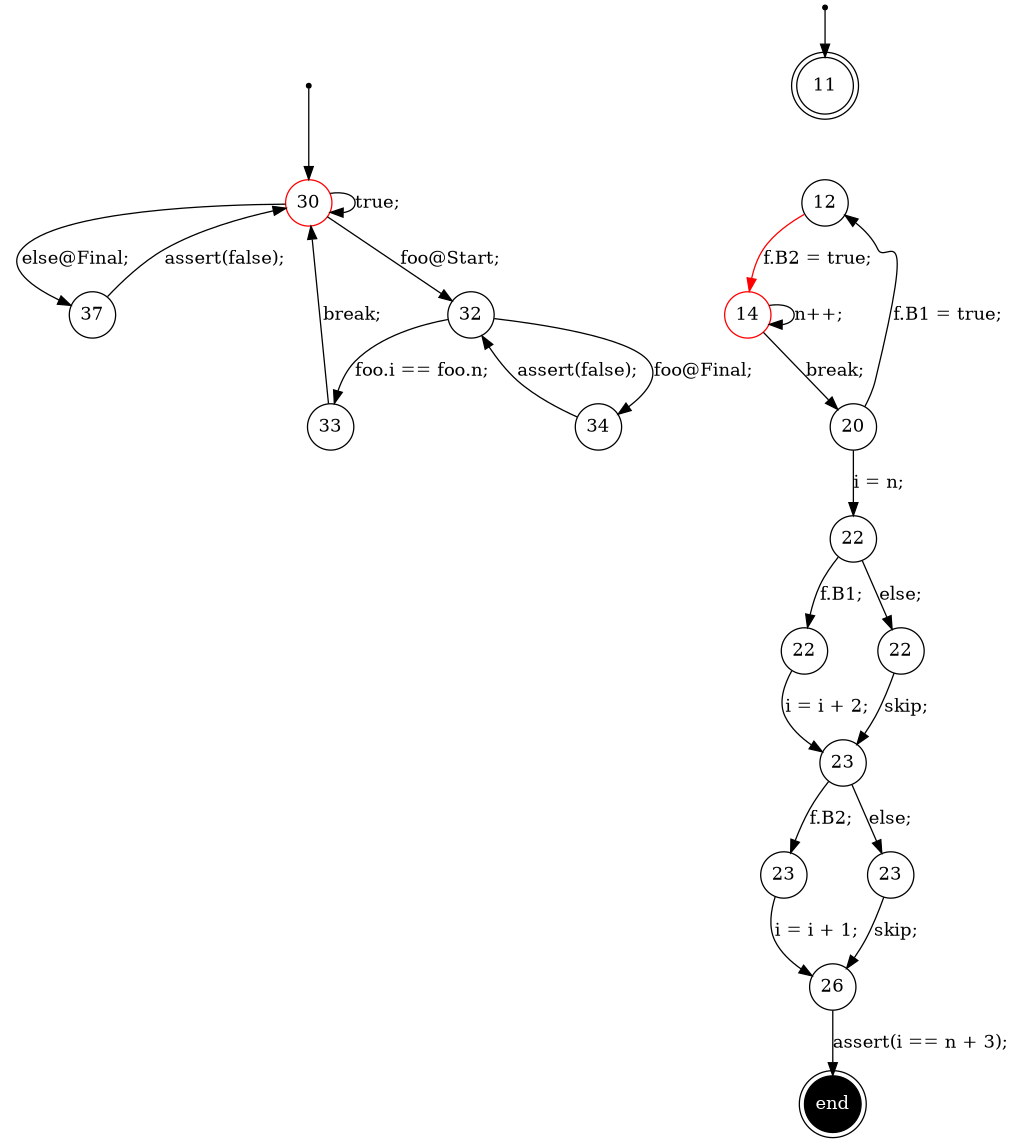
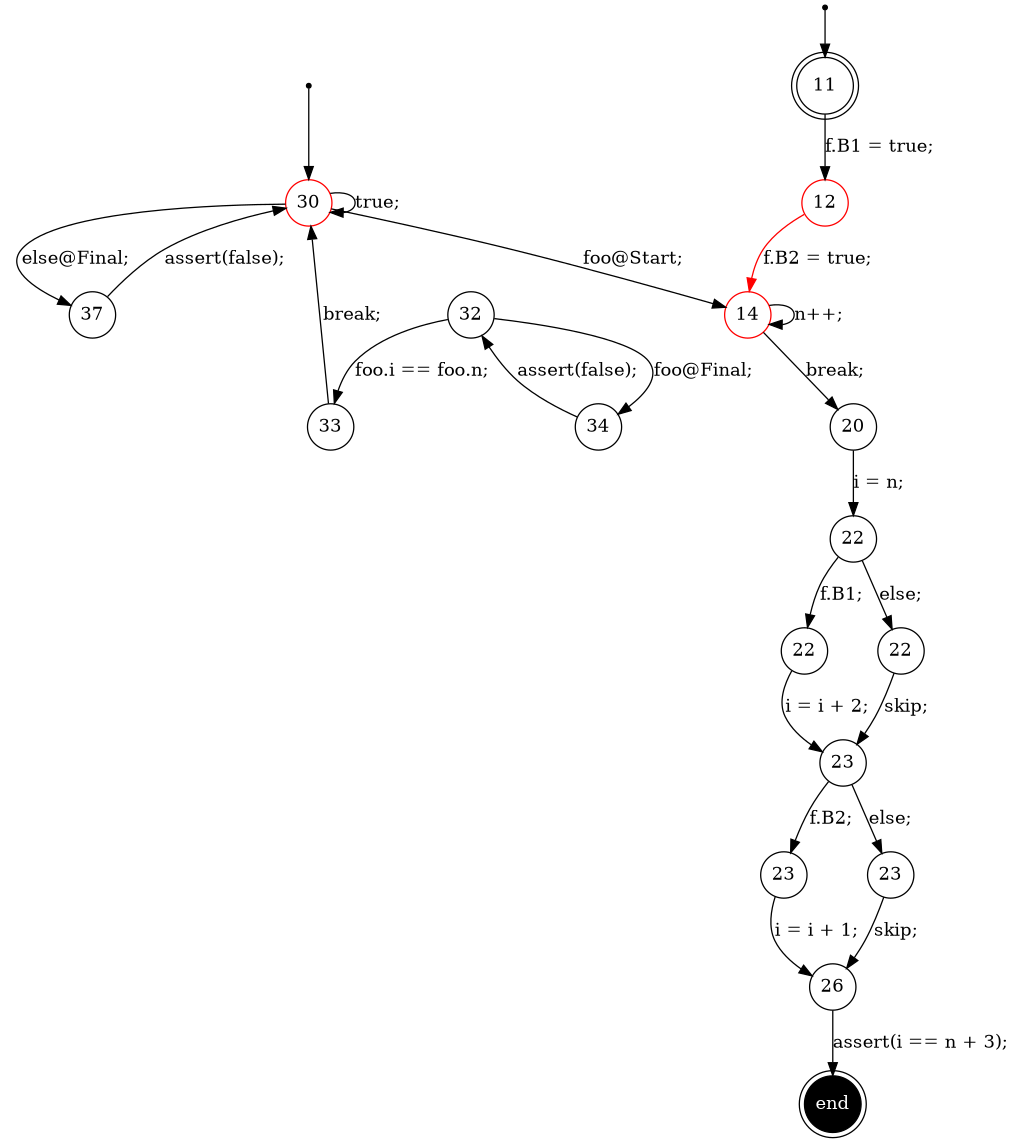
node "12": color black -> red
edge "30" -> "32": now "30" -> "14"
edge "20" -> "12": now "11" -> "12"
